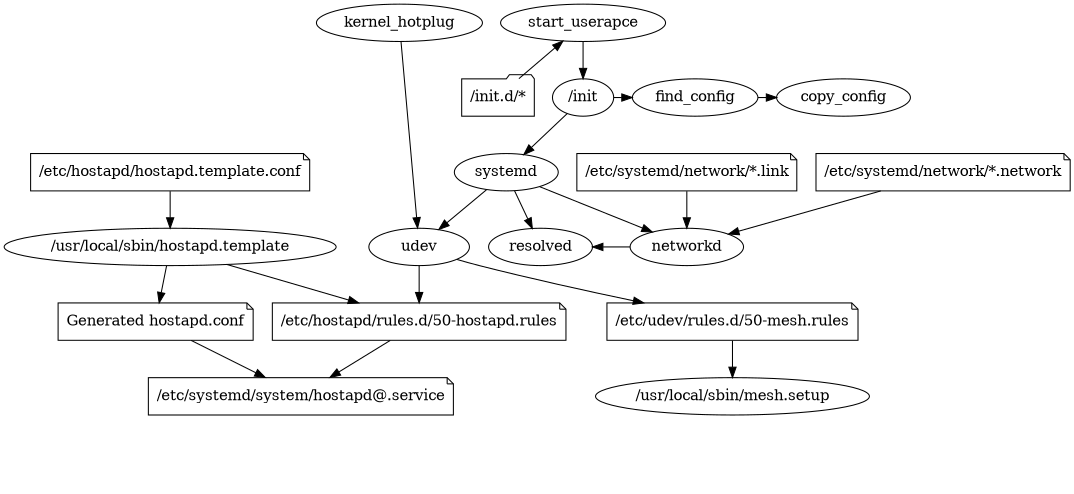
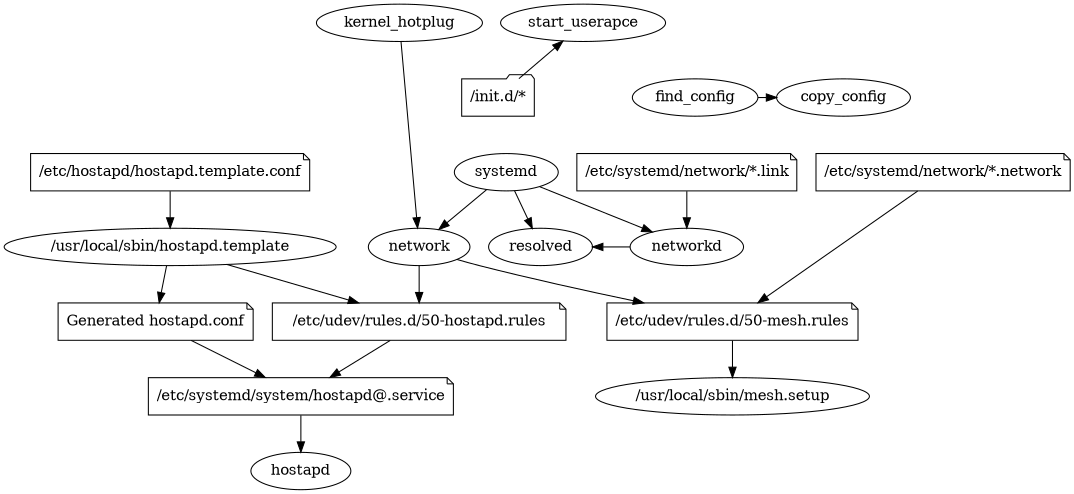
node "/init": removed
edge "/etc/systemd/network/*.network" -> "networkd": now "/etc/systemd/network/*.network" -> "/etc/udev/rules.d/50-mesh.rules"
node "udev": label "udev" -> "network"
node "/etc/hostapd/rules.d/50-hostapd.rules": label "/etc/hostapd/rules.d/50-hostapd.rules" -> "/etc/udev/rules.d/50-hostapd.rules"
node "hostapd": added
